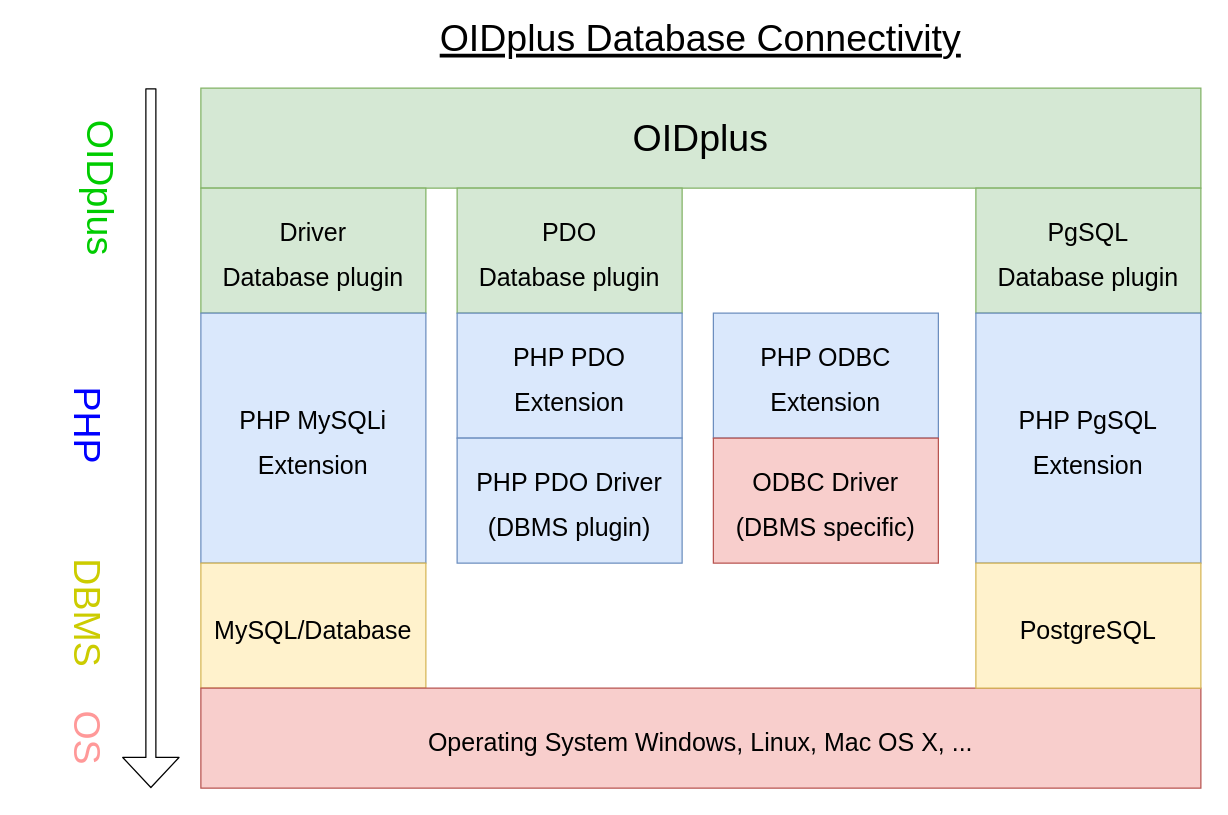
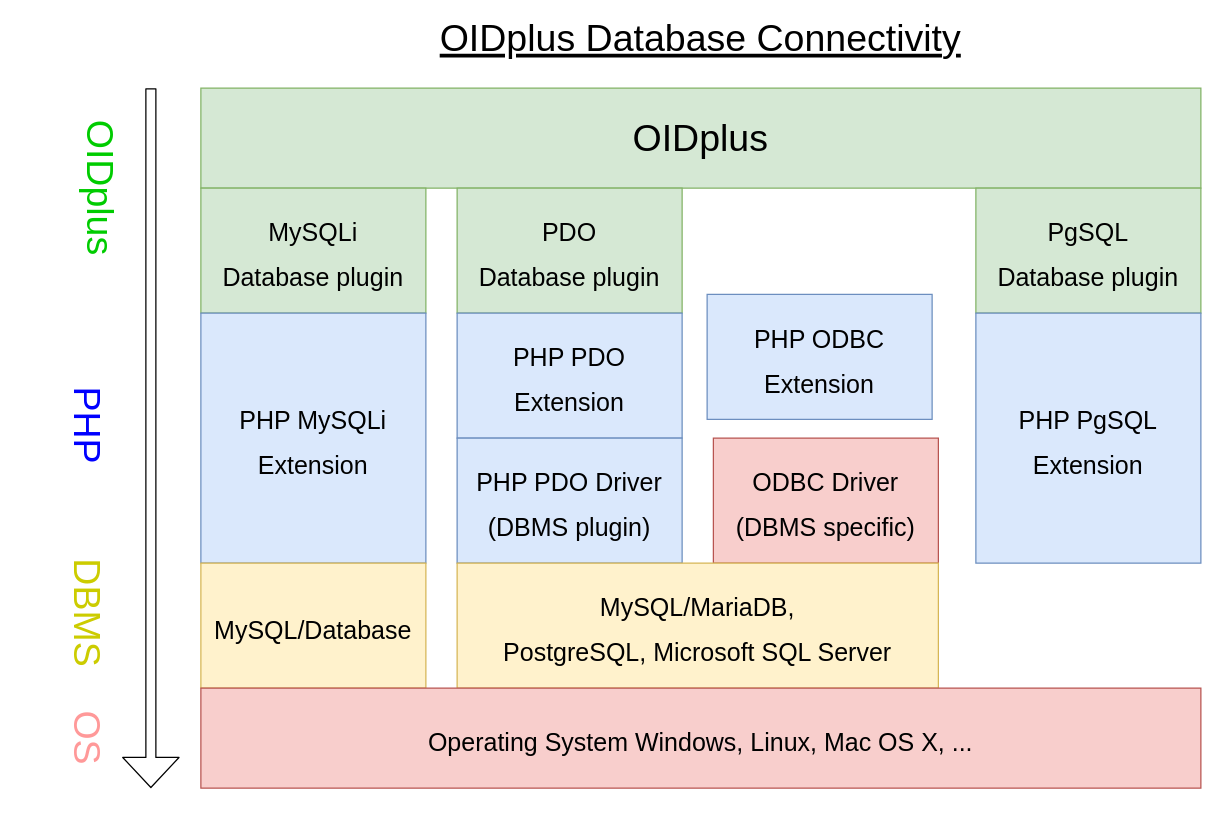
node "Driver Database plugin": label "Driver Database plugin" -> "MySQLi Database plugin"
node "PHP ODBC Extension": moved (826, 376) -> (819, 357)
node "MySQL/MariaDB, PostgreSQL, Microsoft SQL Server": added
node "PostgreSQL": removed
